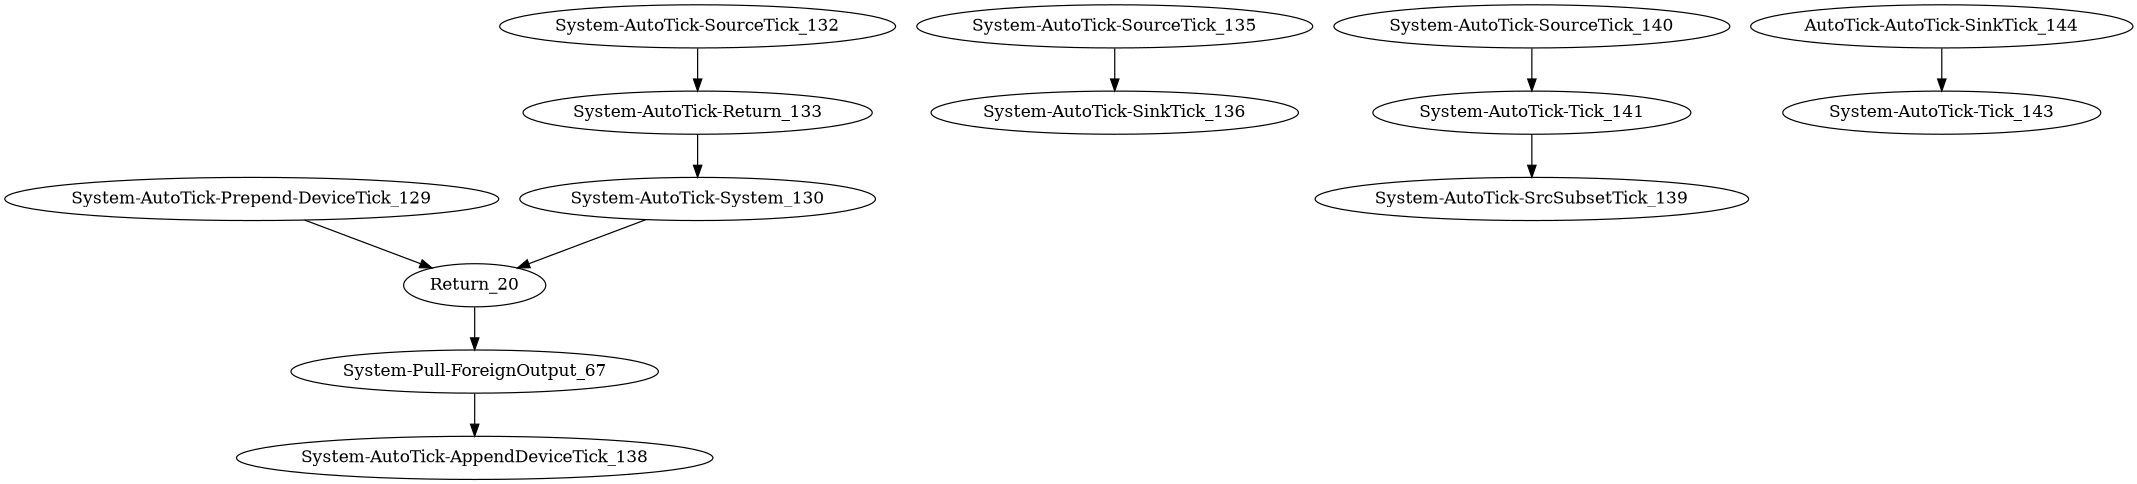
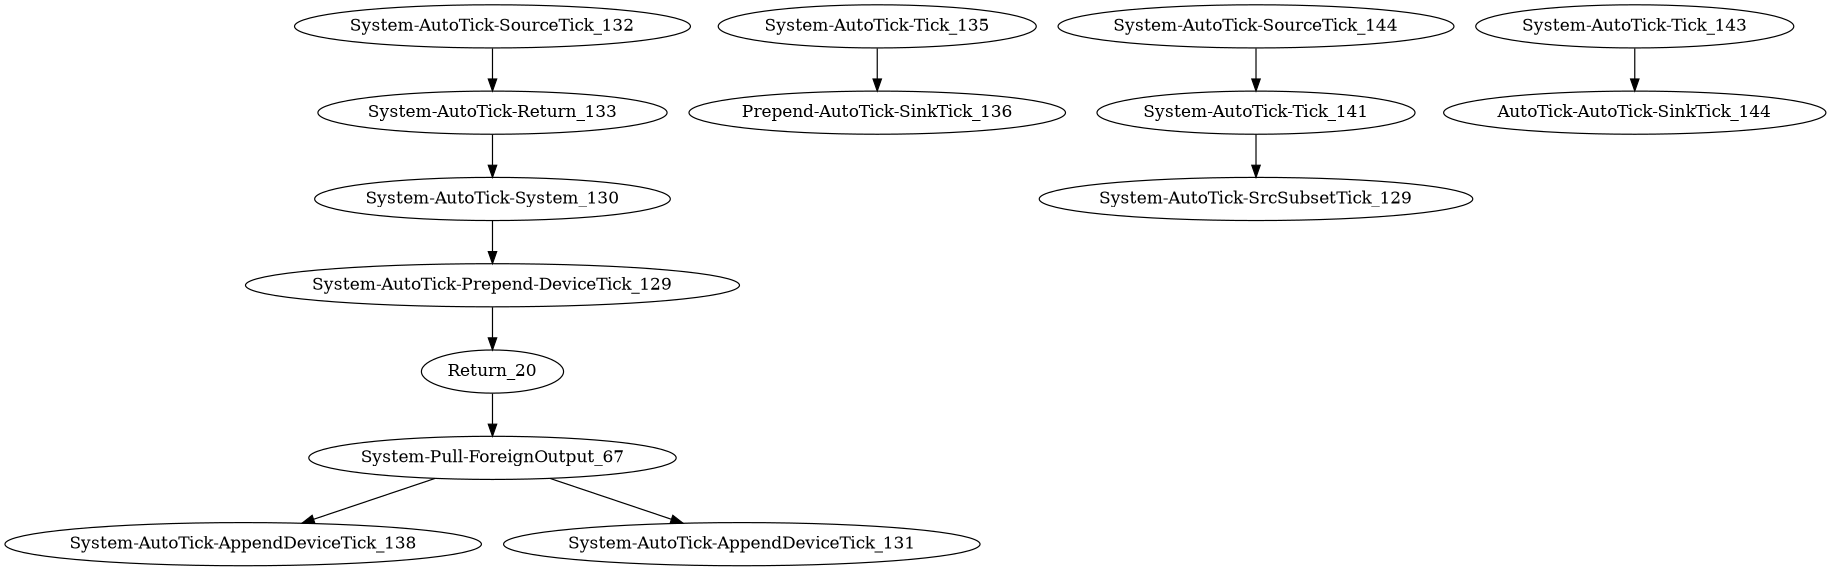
node "System-AutoTick-SourceTick_135": label "System-AutoTick-SourceTick_135" -> "System-AutoTick-Tick_135"
node "System-AutoTick-SourceTick_140": label "System-AutoTick-SourceTick_140" -> "System-AutoTick-SourceTick_144"
edge "AutoTick-AutoTick-SinkTick_144" -> "System-AutoTick-Tick_143": reversed
node "System-AutoTick-SinkTick_136": label "System-AutoTick-SinkTick_136" -> "Prepend-AutoTick-SinkTick_136"
node "System-AutoTick-SrcSubsetTick_139": label "System-AutoTick-SrcSubsetTick_139" -> "System-AutoTick-SrcSubsetTick_129"
edge "System-AutoTick-System_130" -> "Return_20": now "System-AutoTick-System_130" -> "System-AutoTick-Prepend-DeviceTick_129"
node "System-AutoTick-AppendDeviceTick_131": added
